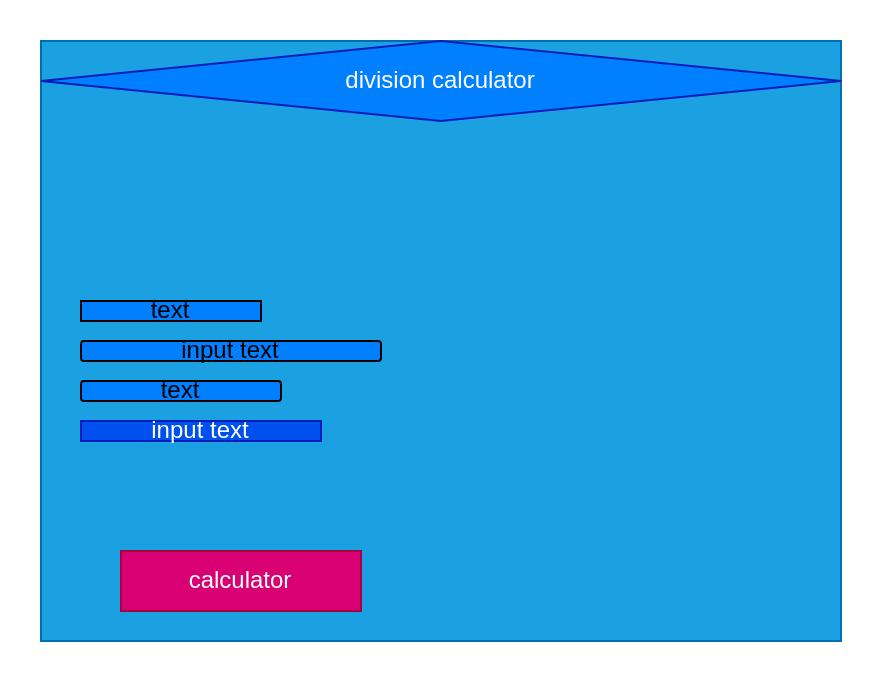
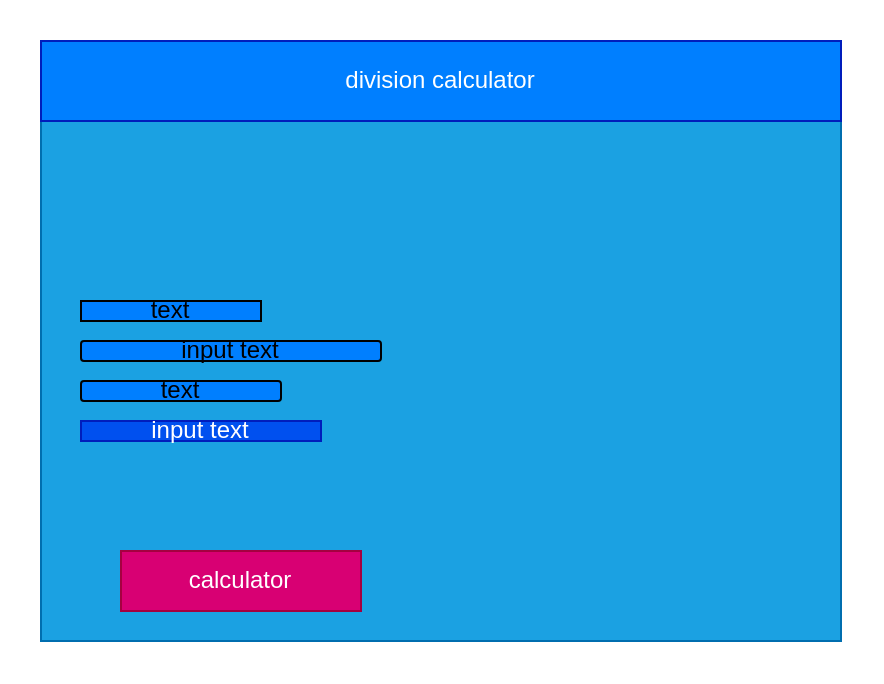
node "division calculator": shape diamond -> rectangle
